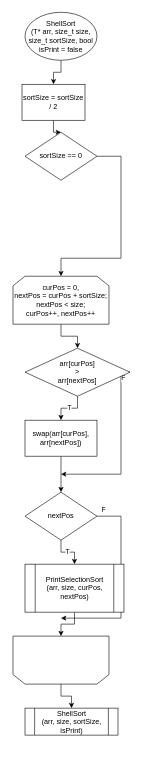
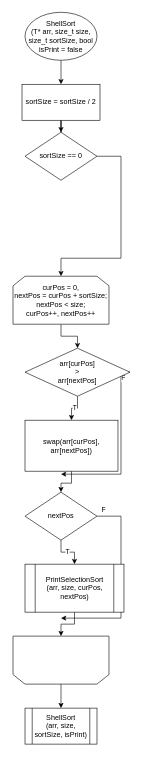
node "sortSize = sortSize / 2": size 63x36 -> 78x36
node "swap(arr[curPos], arr[nextPos])": size 72x36 -> 93x51
node "ShellSort (arr, size, sortSize, isPrint)": size 93x27 -> 72x36
